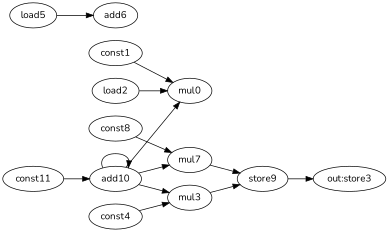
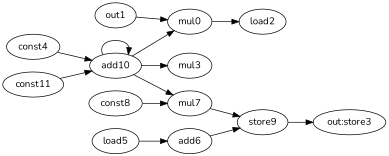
node "const1": label "const1" -> "out1"
edge "load2" -> "mul0": reversed
edge "mul3" -> "store9": now "add6" -> "store9"
edge "const4" -> "mul3": now "const4" -> "add10"
